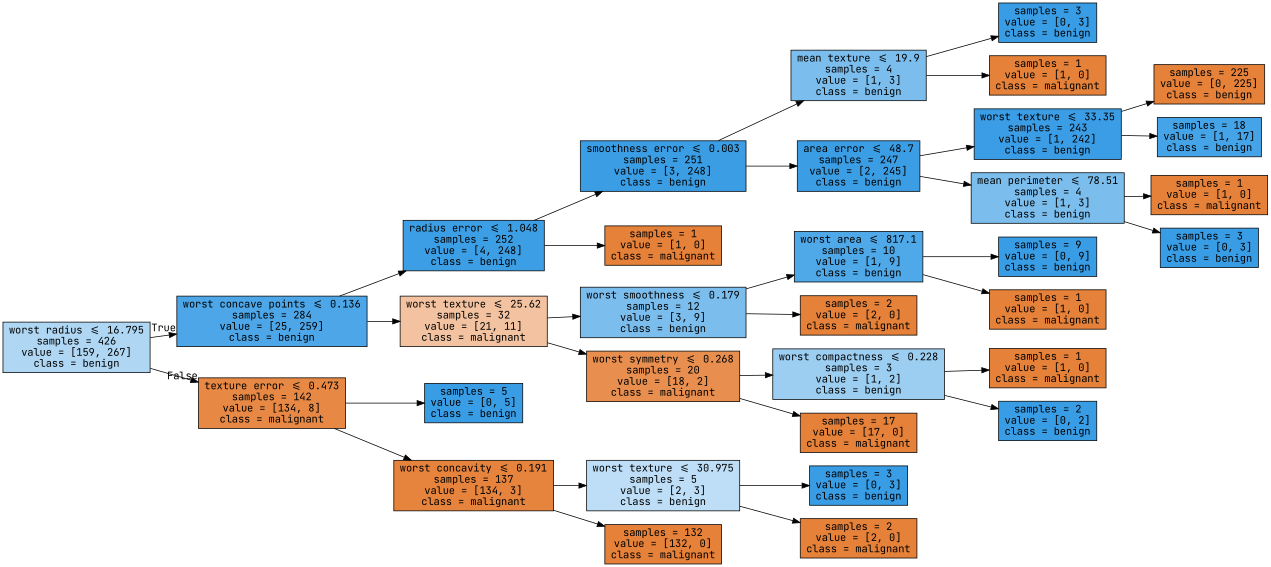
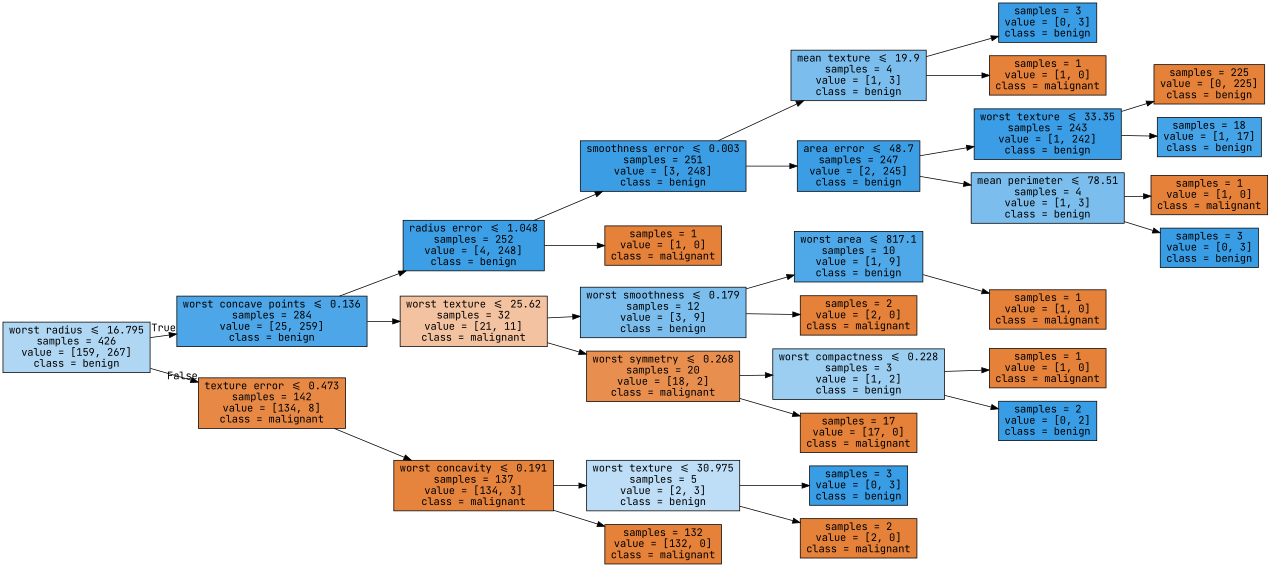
node "samples = 9 value = [0, 9] class = benign": removed
node "samples = 5 value = [0, 5] class = benign": removed
